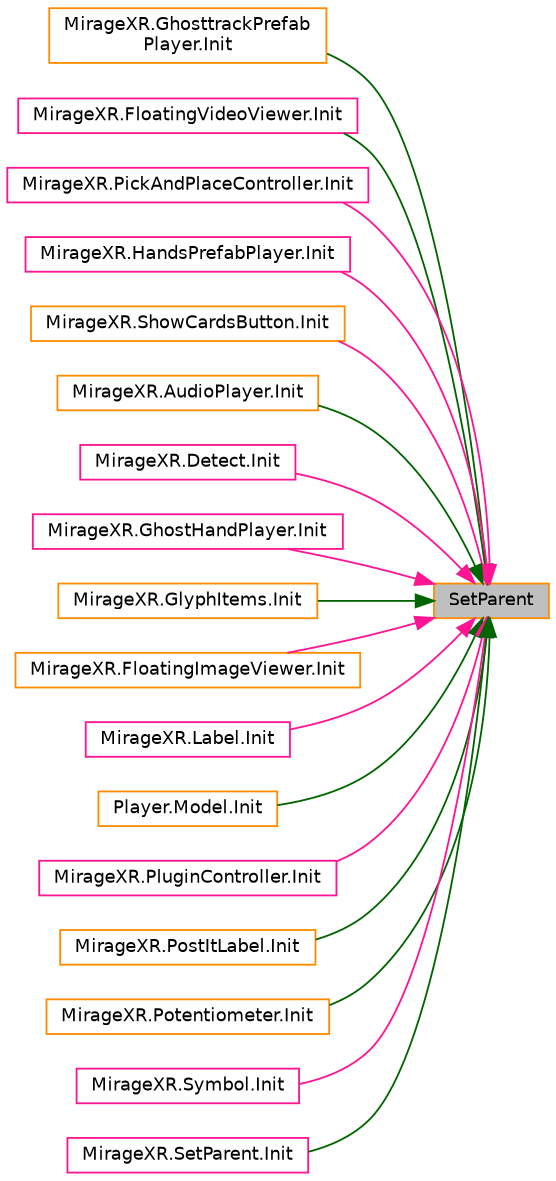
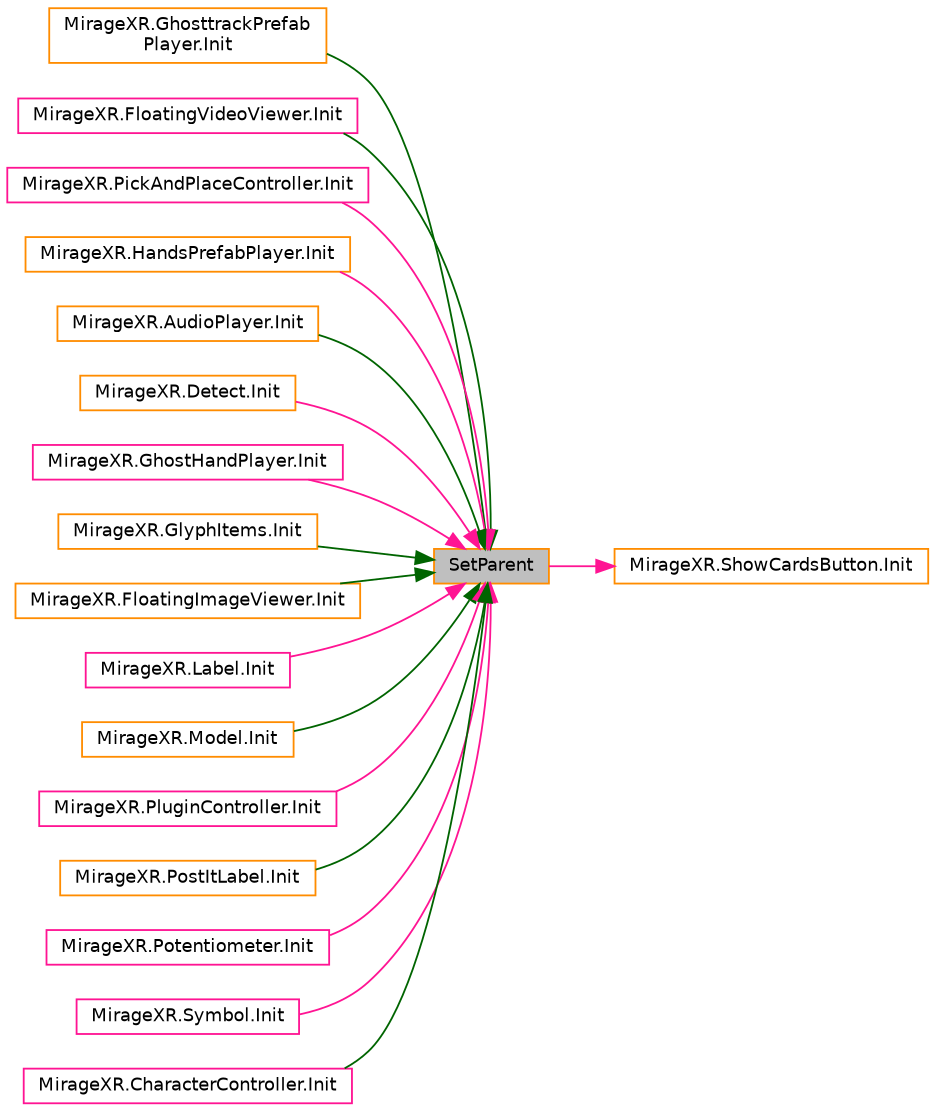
node "MirageXR.HandsPrefabPlayer.Init": color deeppink -> darkorange
edge "MirageXR.ShowCardsButton.Init" -> "SetParent": reversed
node "MirageXR.Detect.Init": color deeppink -> darkorange
edge "MirageXR.FloatingImageViewer.Init" -> "SetParent": color deeppink -> darkgreen
node "Player.Model.Init": label "Player.Model.Init" -> "MirageXR.Model.Init"
edge "MirageXR.Potentiometer.Init" -> "SetParent": color darkgreen -> deeppink
node "MirageXR.Potentiometer.Init": color darkorange -> deeppink
node "MirageXR.SetParent.Init": label "MirageXR.SetParent.Init" -> "MirageXR.CharacterController.Init"
